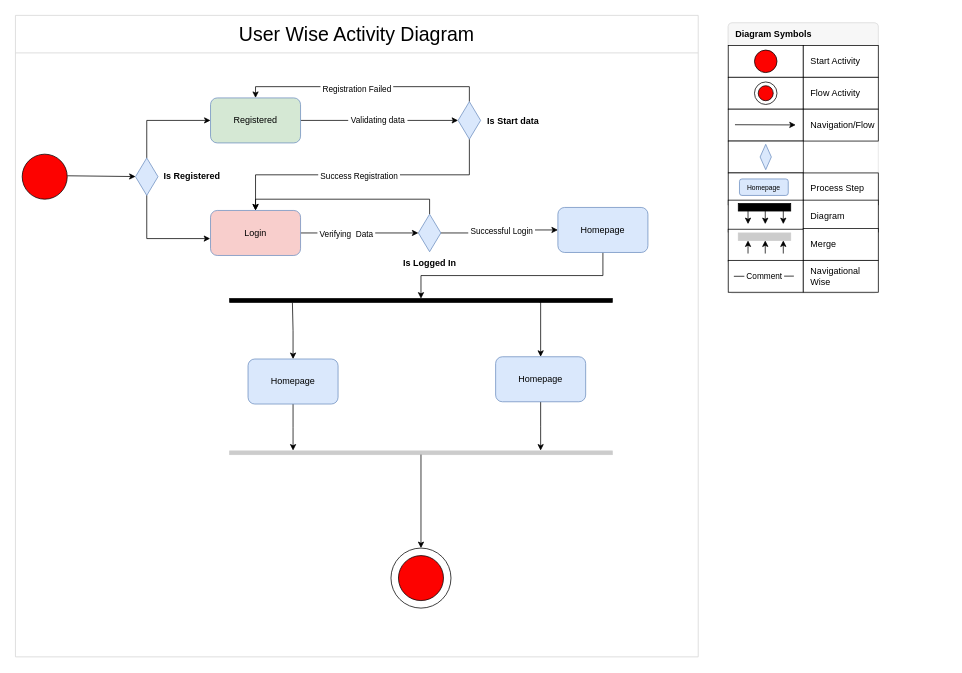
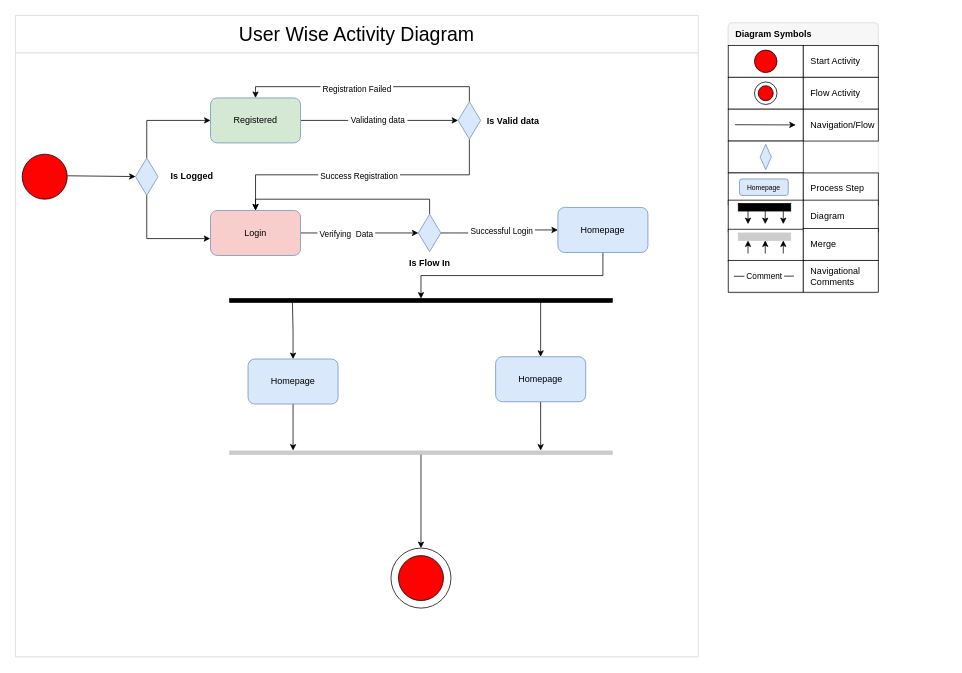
node "Is Start data": label "Is Start data" -> "Is Valid data"
node "Is Registered": label "Is Registered" -> "Is Logged"
node "Is Logged In": label "Is Logged In" -> "Is Flow In"
node "Navigational Wise": label "Navigational Wise" -> "Navigational Comments"
